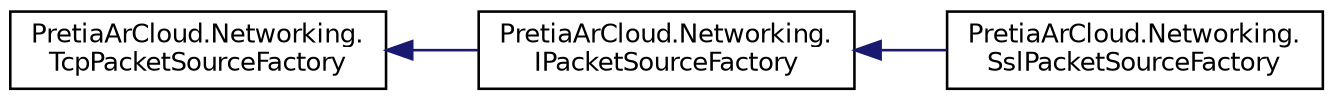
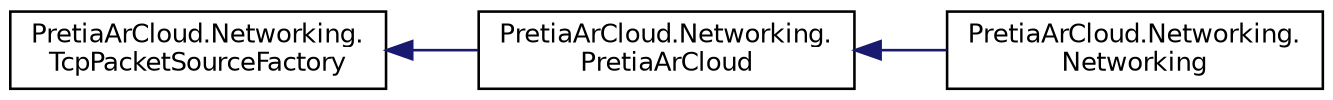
node "PretiaArCloud.Networking. IPacketSourceFactory": label "PretiaArCloud.Networking. IPacketSourceFactory" -> "PretiaArCloud.Networking. PretiaArCloud"
node "PretiaArCloud.Networking. SslPacketSourceFactory": label "PretiaArCloud.Networking. SslPacketSourceFactory" -> "PretiaArCloud.Networking. Networking"
